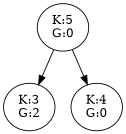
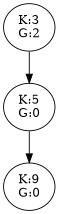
edge "K:5 G:0" -> "K:3 G:2": reversed
node "K:4 G:0": label "K:4 G:0" -> "K:9 G:0"
